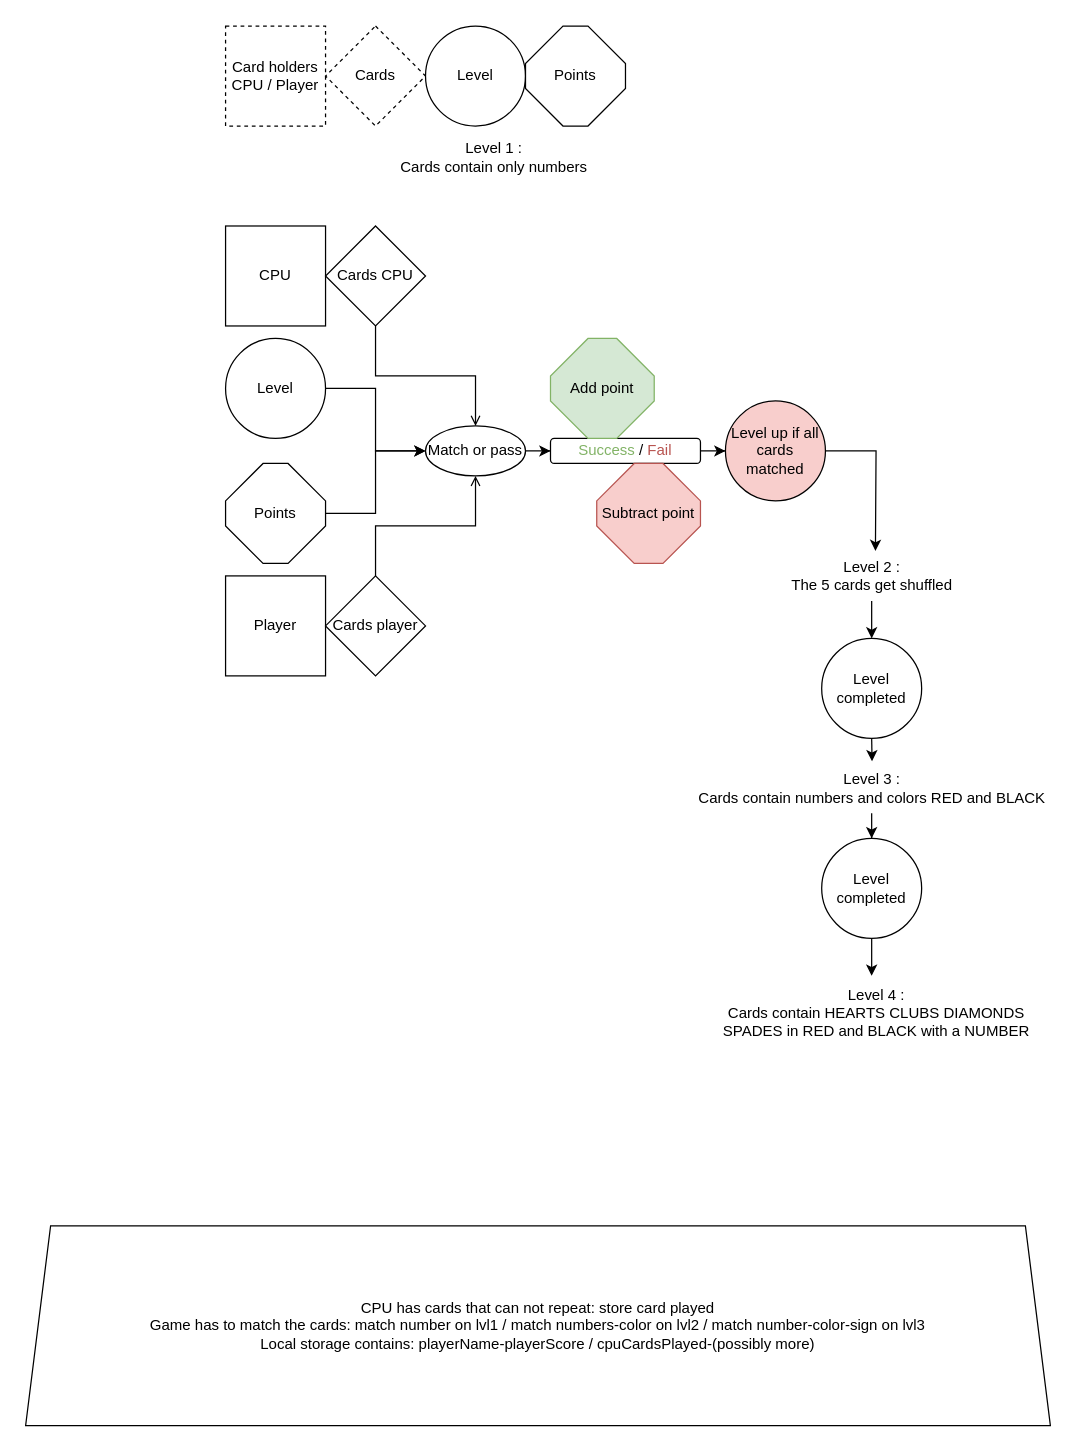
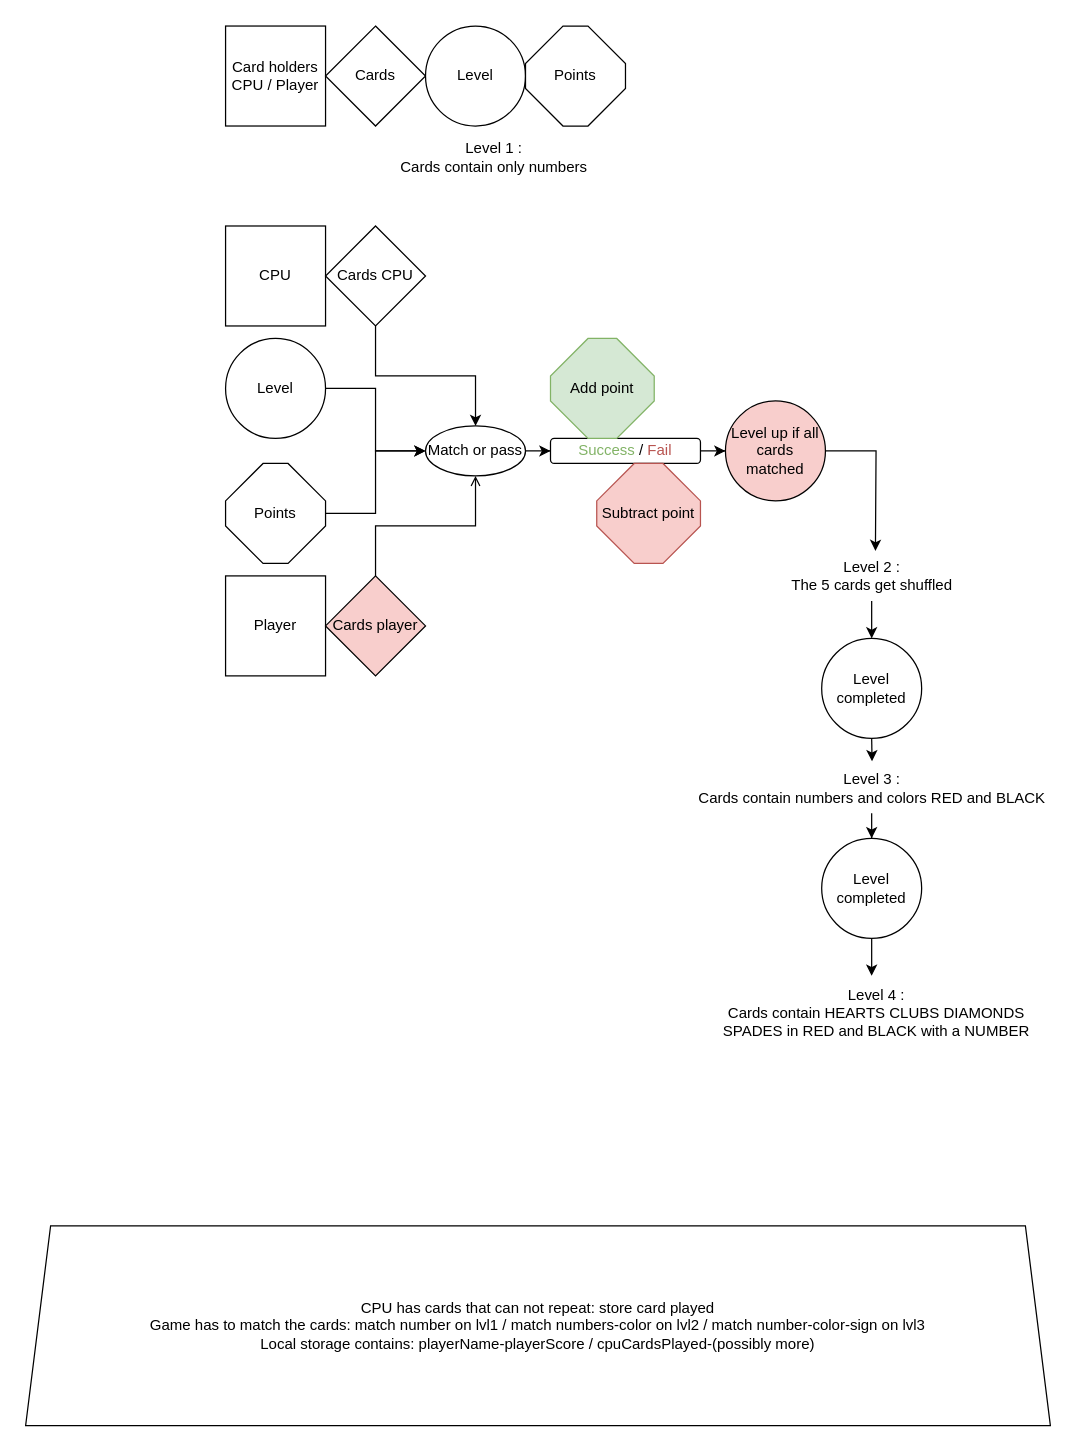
node "Card holders CPU / Player": style dashed -> solid
node "Cards": style dashed -> solid
edge "Cards CPU" -> "Match or pass": arrowhead open -> classic
node "Cards player": fillcolor #ffffff -> #f8cecc
